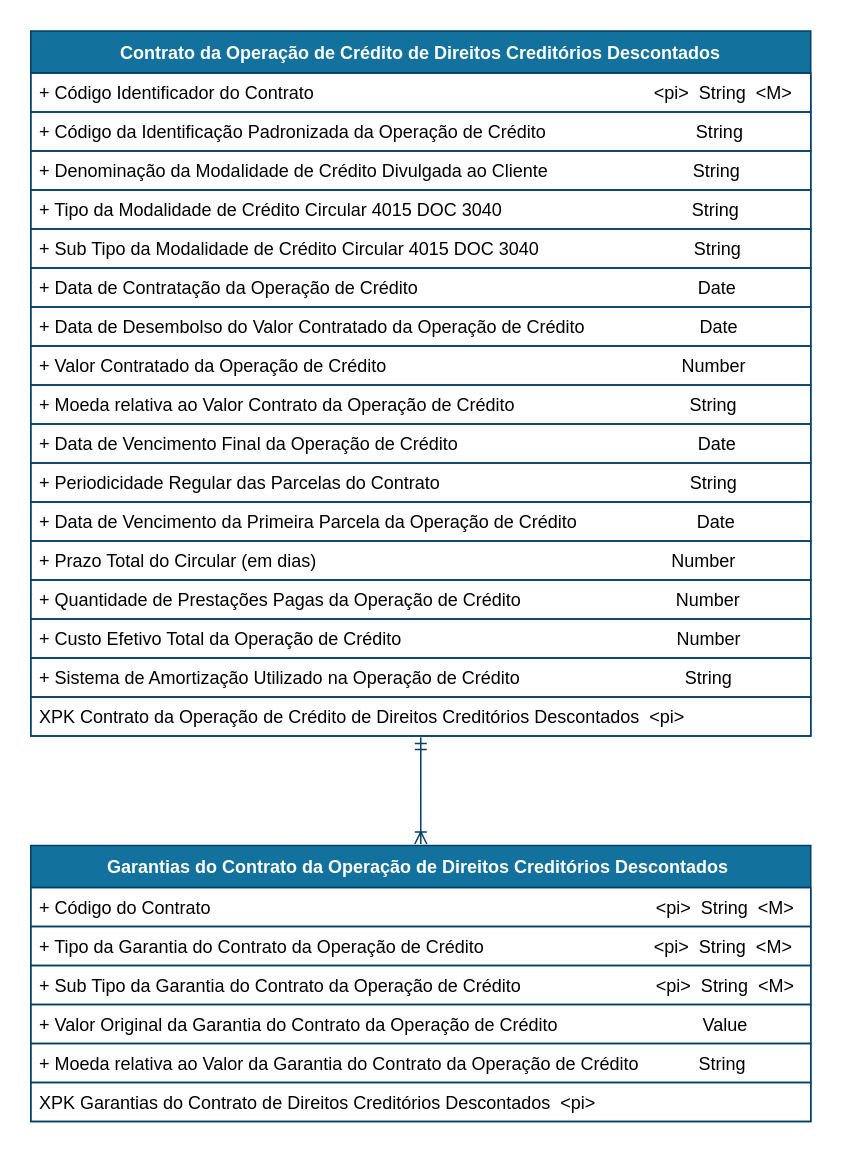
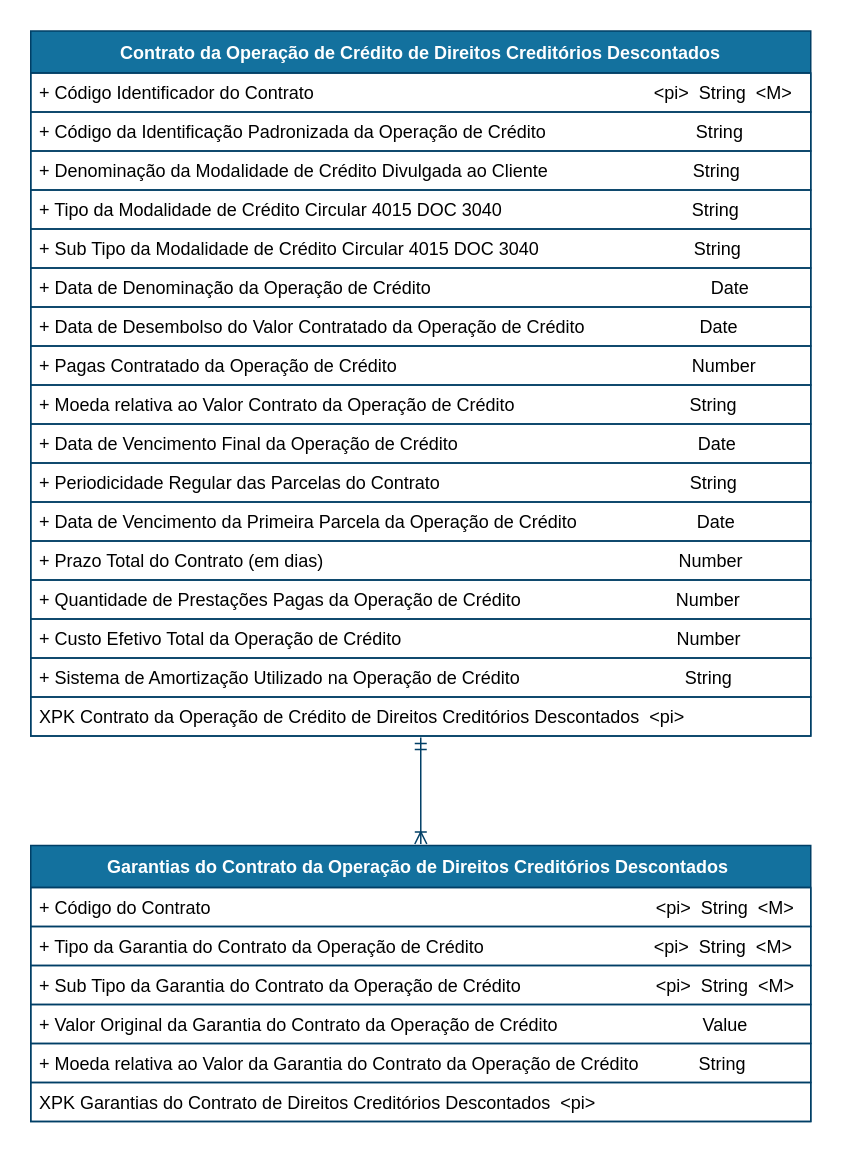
node "+ Data de Contratação da Operação de Crédito Date": label "+ Data de Contratação da Operação de Crédito Date" -> "+ Data de Denominação da Operação de Crédito Date"
node "+ Valor Contratado da Operação de Crédito Number": label "+ Valor Contratado da Operação de Crédito Number" -> "+ Pagas Contratado da Operação de Crédito Number"
node "+ Prazo Total do Circular (em dias) Number": label "+ Prazo Total do Circular (em dias) Number" -> "+ Prazo Total do Contrato (em dias) Number"
